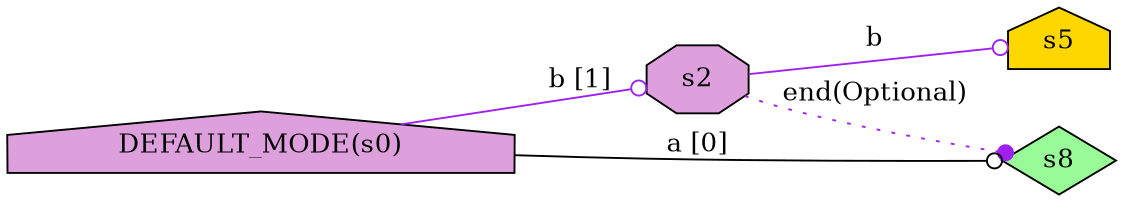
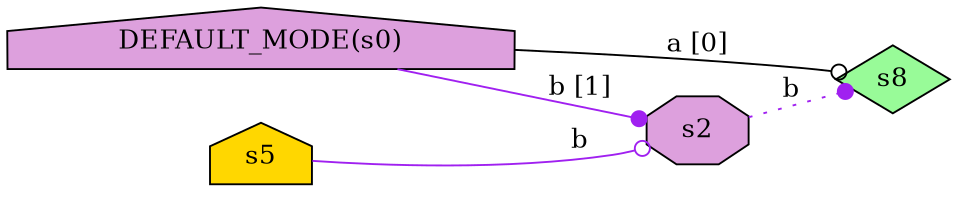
edge "s2" -> "s5": reversed
edge "s2" -> "s8": label "end(Optional)" -> "b"
edge "DEFAULT_MODE(s0)" -> "s2": arrowhead odot -> dot
